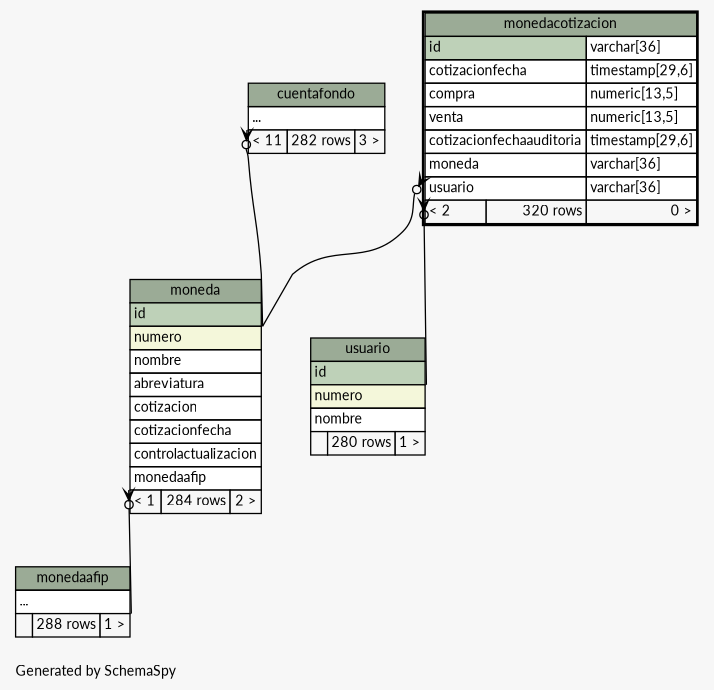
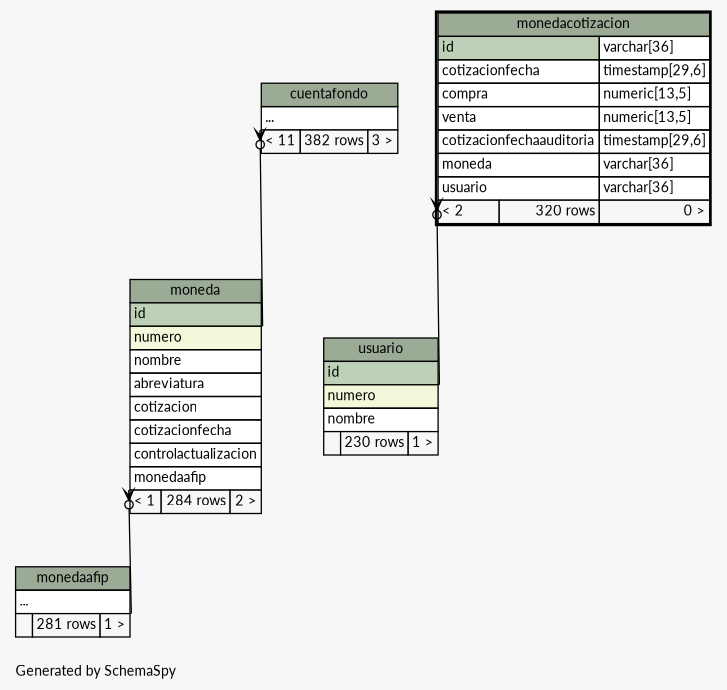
node "cuentafondo": text "282 rows" -> "382 rows"
edge "moneda" -> "monedacotizacion": removed
node "usuario": text "280 rows" -> "230 rows"
node "monedaafip": text "288 rows" -> "281 rows"
